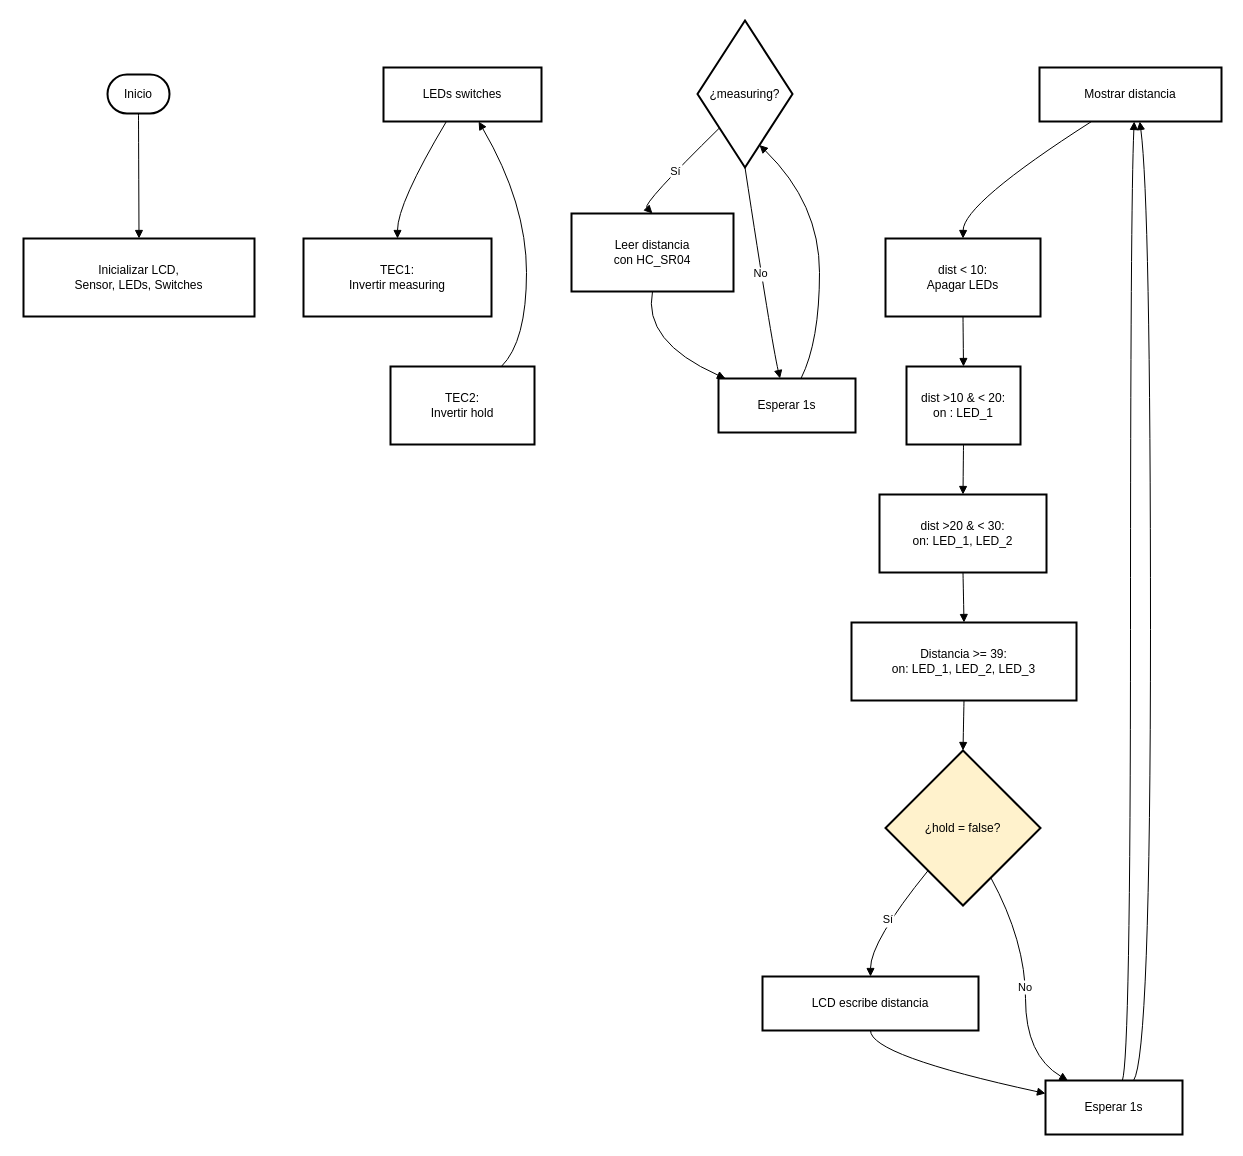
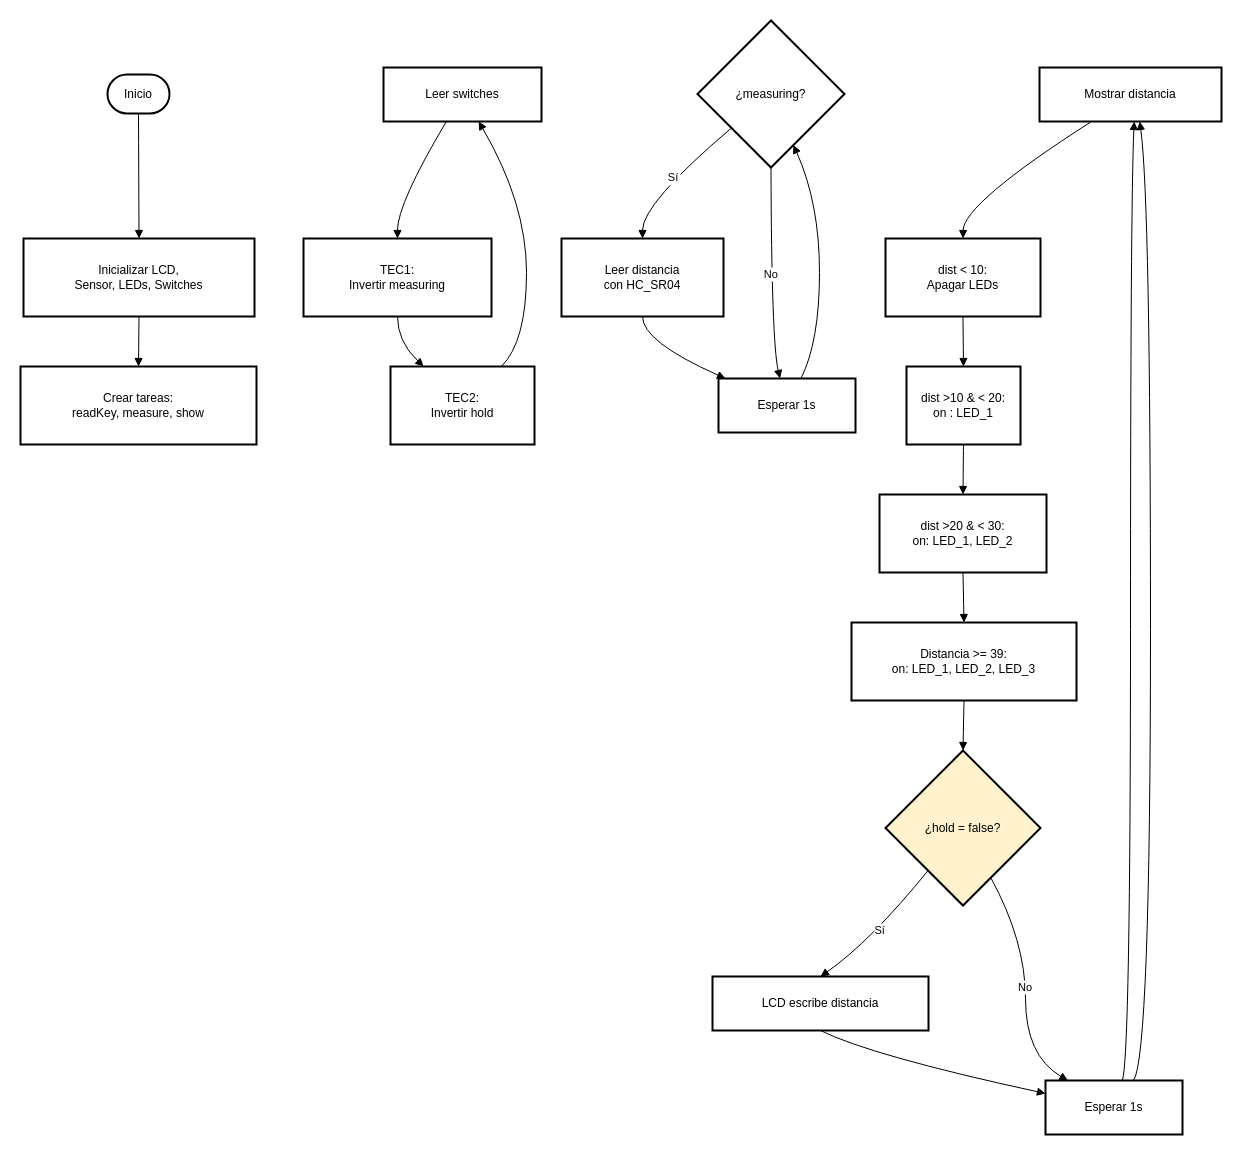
node "¿measuring?": size 95x147 -> 147x147
node "LEDs switches": label "LEDs switches" -> "Leer switches"
node "Leer distancia con HC_SR04": moved (653, 253) -> (643, 278)
edge "Inicializar LCD, Sensor, LEDs, Switches" -> "Crear tareas: readKey, measure, show": added
edge "TEC1: Invertir measuring" -> "TEC2: Invertir hold": added
node "Crear tareas: readKey, measure, show": added
node "LCD escribe distancia": moved (871, 1004) -> (821, 1004)
